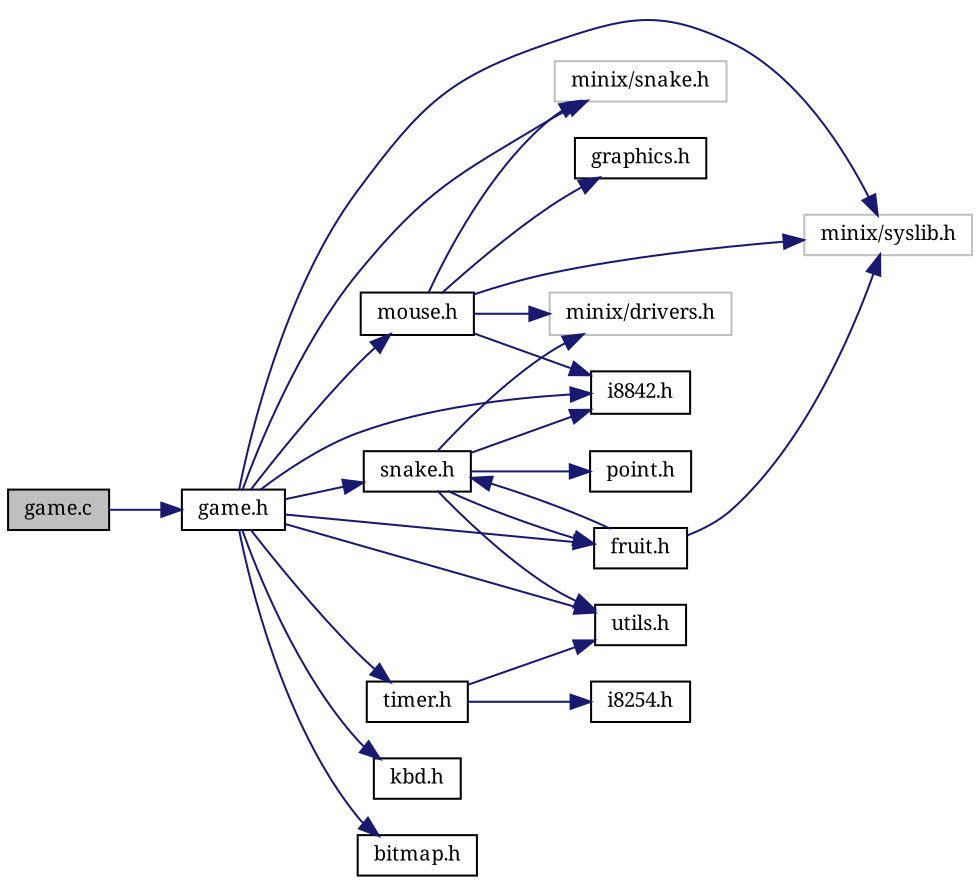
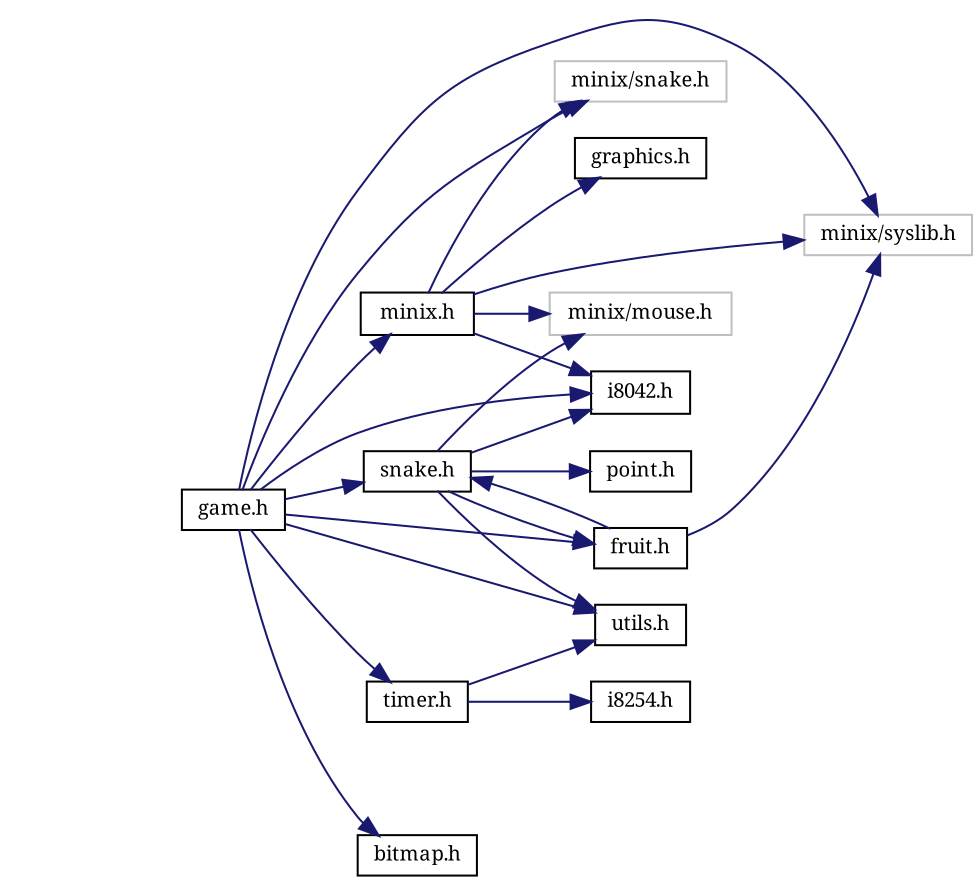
node "mouse.h": label "mouse.h" -> "minix.h"
node "minix/drivers.h": label "minix/drivers.h" -> "minix/mouse.h"
node "i8842.h": label "i8842.h" -> "i8042.h"
node "game.c": removed
node "kbd.h": removed
